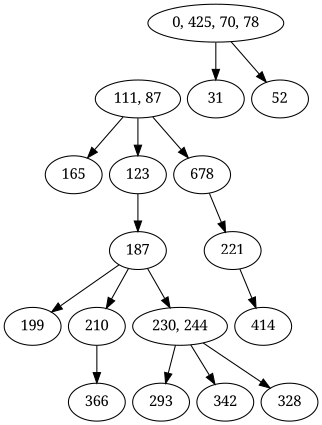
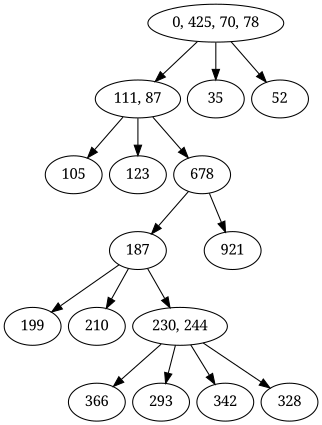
edge "0, 425, 70, 78" -> "111, 87": added
node "31": label "31" -> "35"
node "165": label "165" -> "105"
edge "123" -> "187": now "678" -> "187"
node "221": label "221" -> "921"
node "414": removed
edge "210" -> "366": now "230, 244" -> "366"
